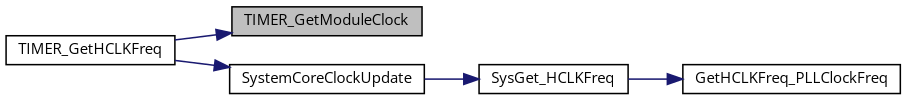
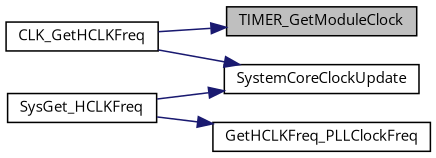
node "TIMER_GetHCLKFreq": label "TIMER_GetHCLKFreq" -> "CLK_GetHCLKFreq"
edge "SystemCoreClockUpdate" -> "SysGet_HCLKFreq": reversed
